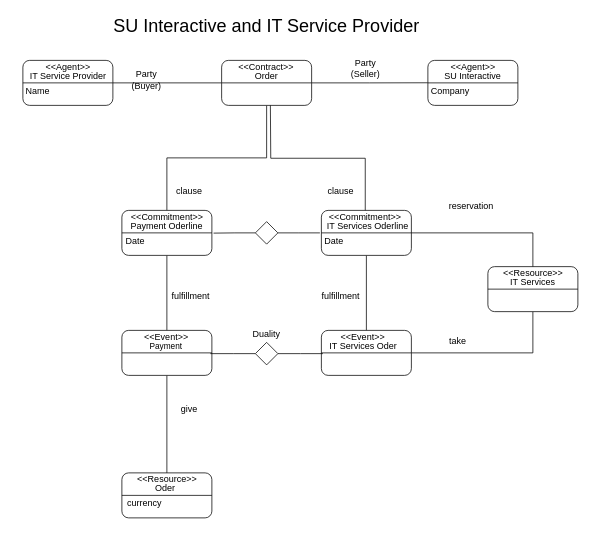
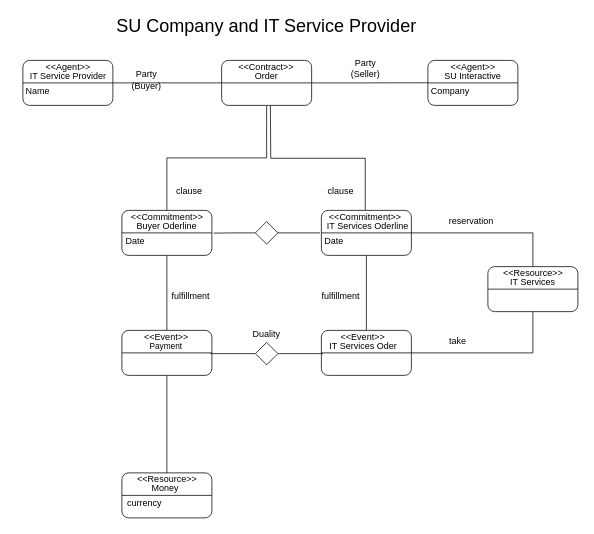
node "SU Interactive and IT Service Provider": label "SU Interactive and IT Service Provider" -> "SU Company and IT Service Provider"
node "reservation": moved (471, 207) -> (471, 222)
node "Payment Oderline": label "Payment Oderline" -> "Buyer Oderline"
node "give": removed
node "Oder": label "Oder" -> "Money"
